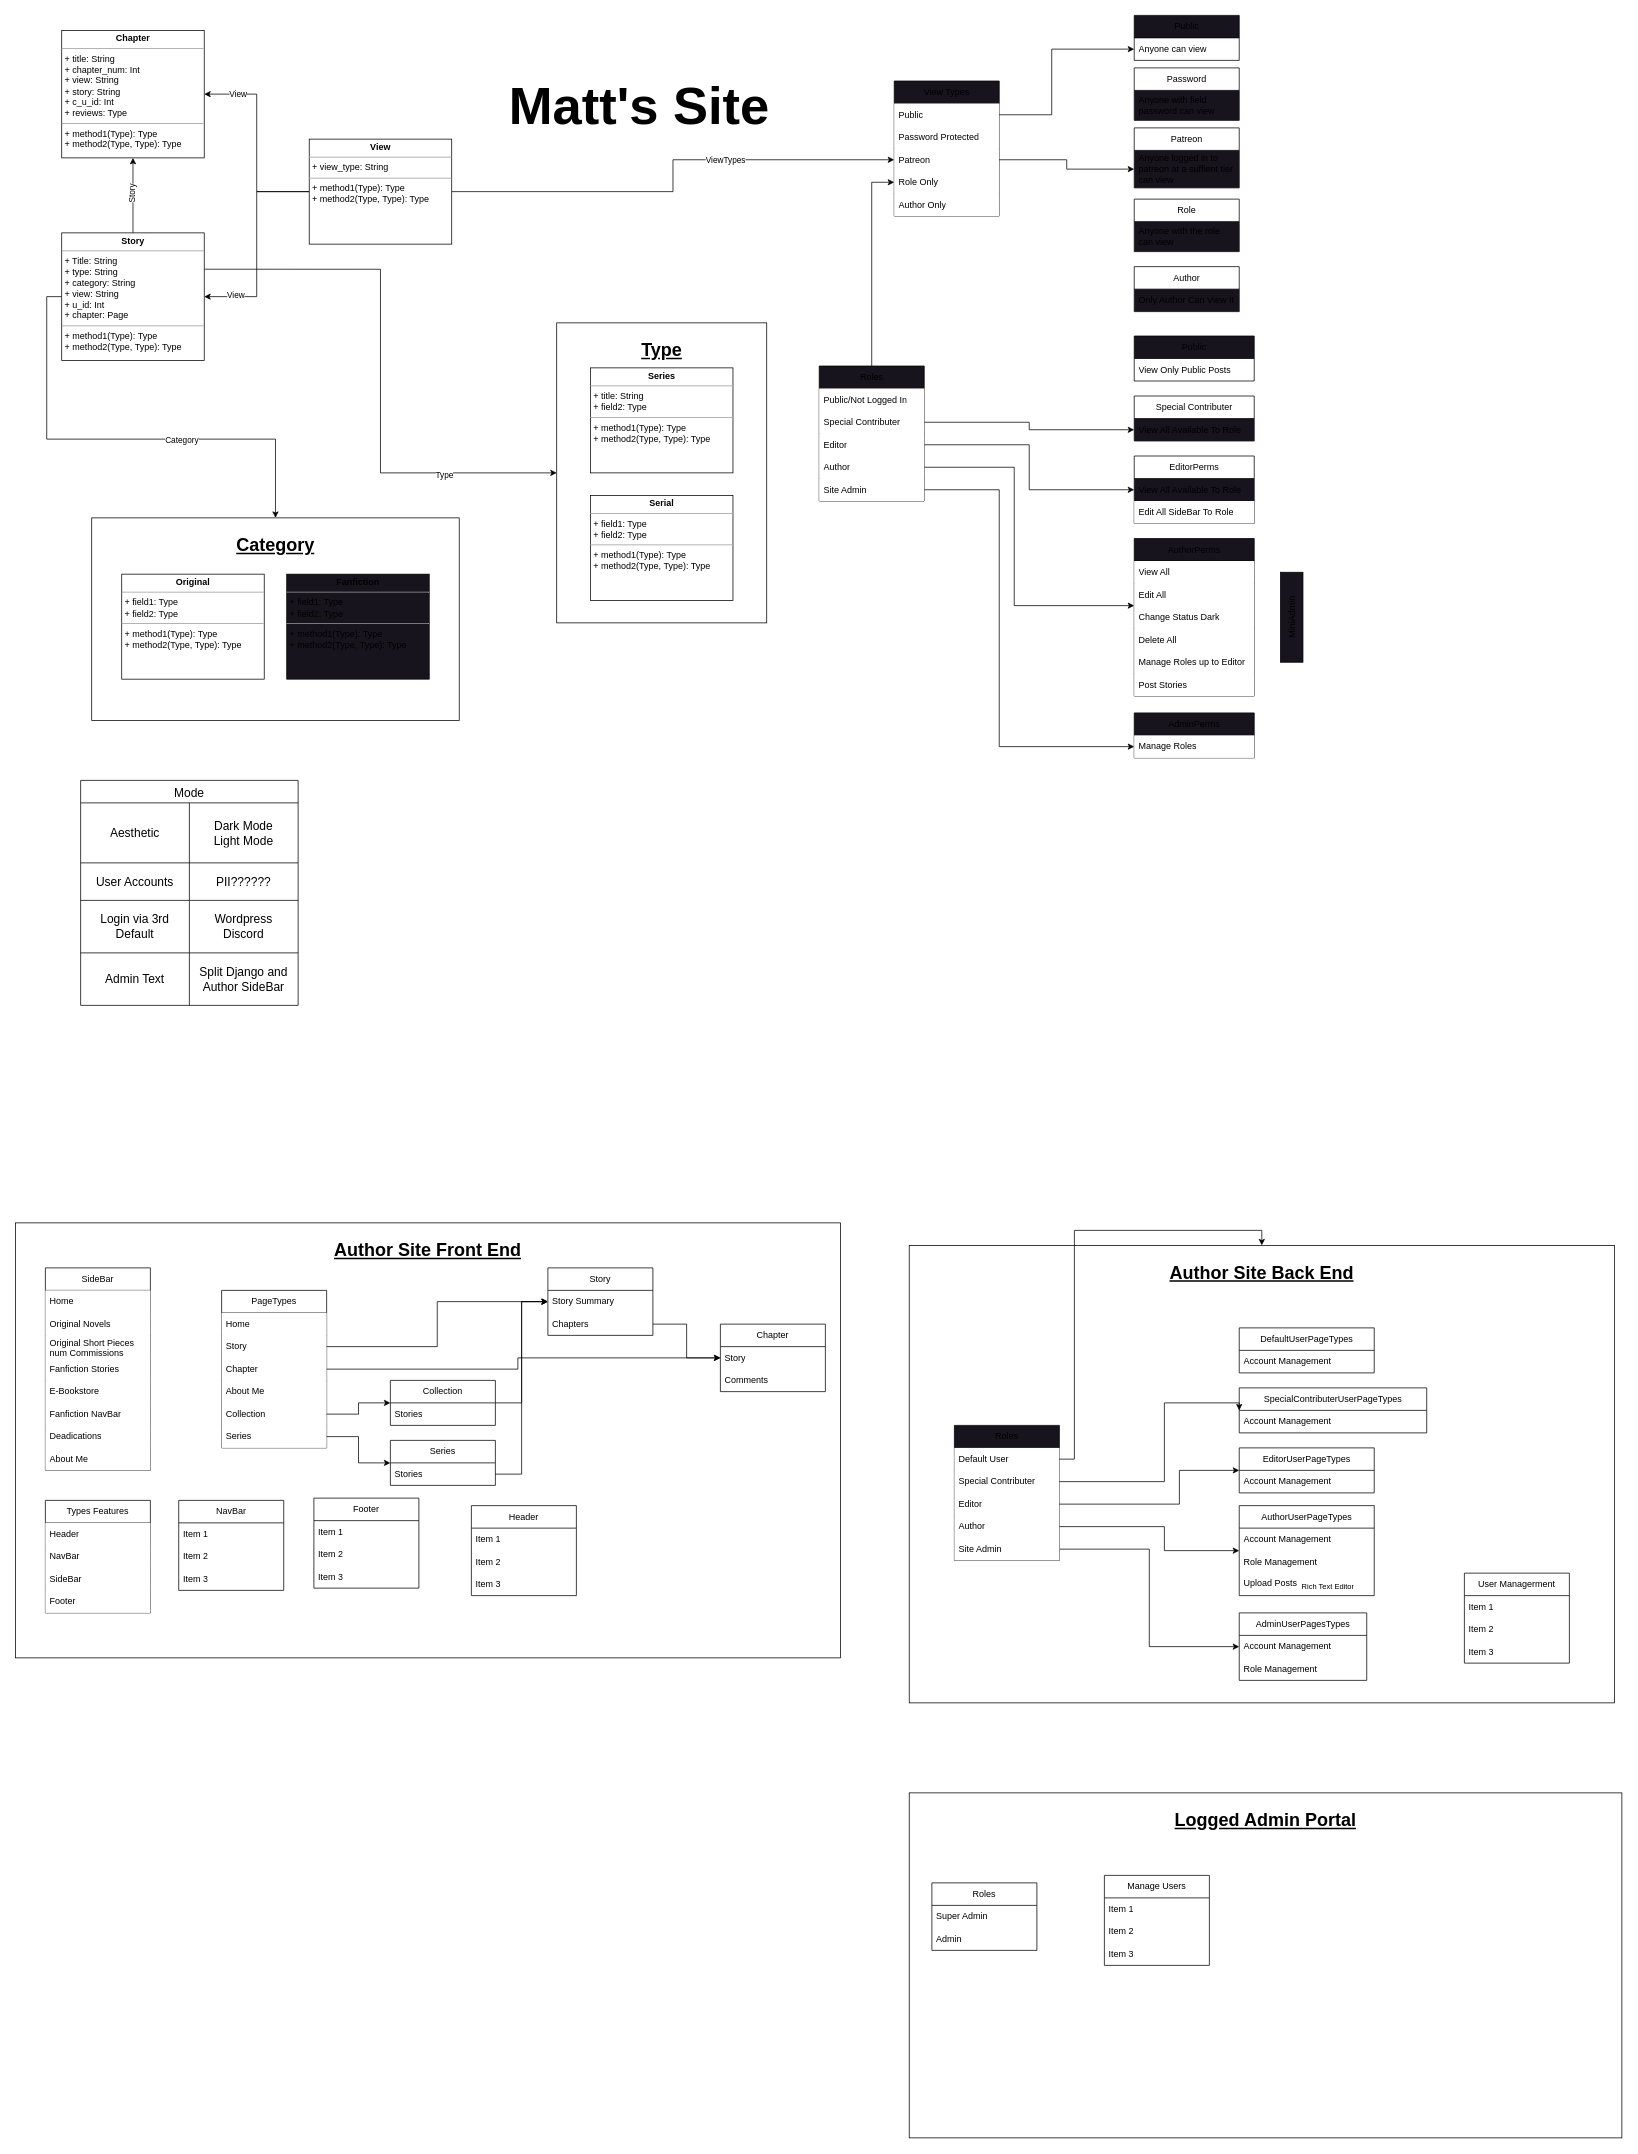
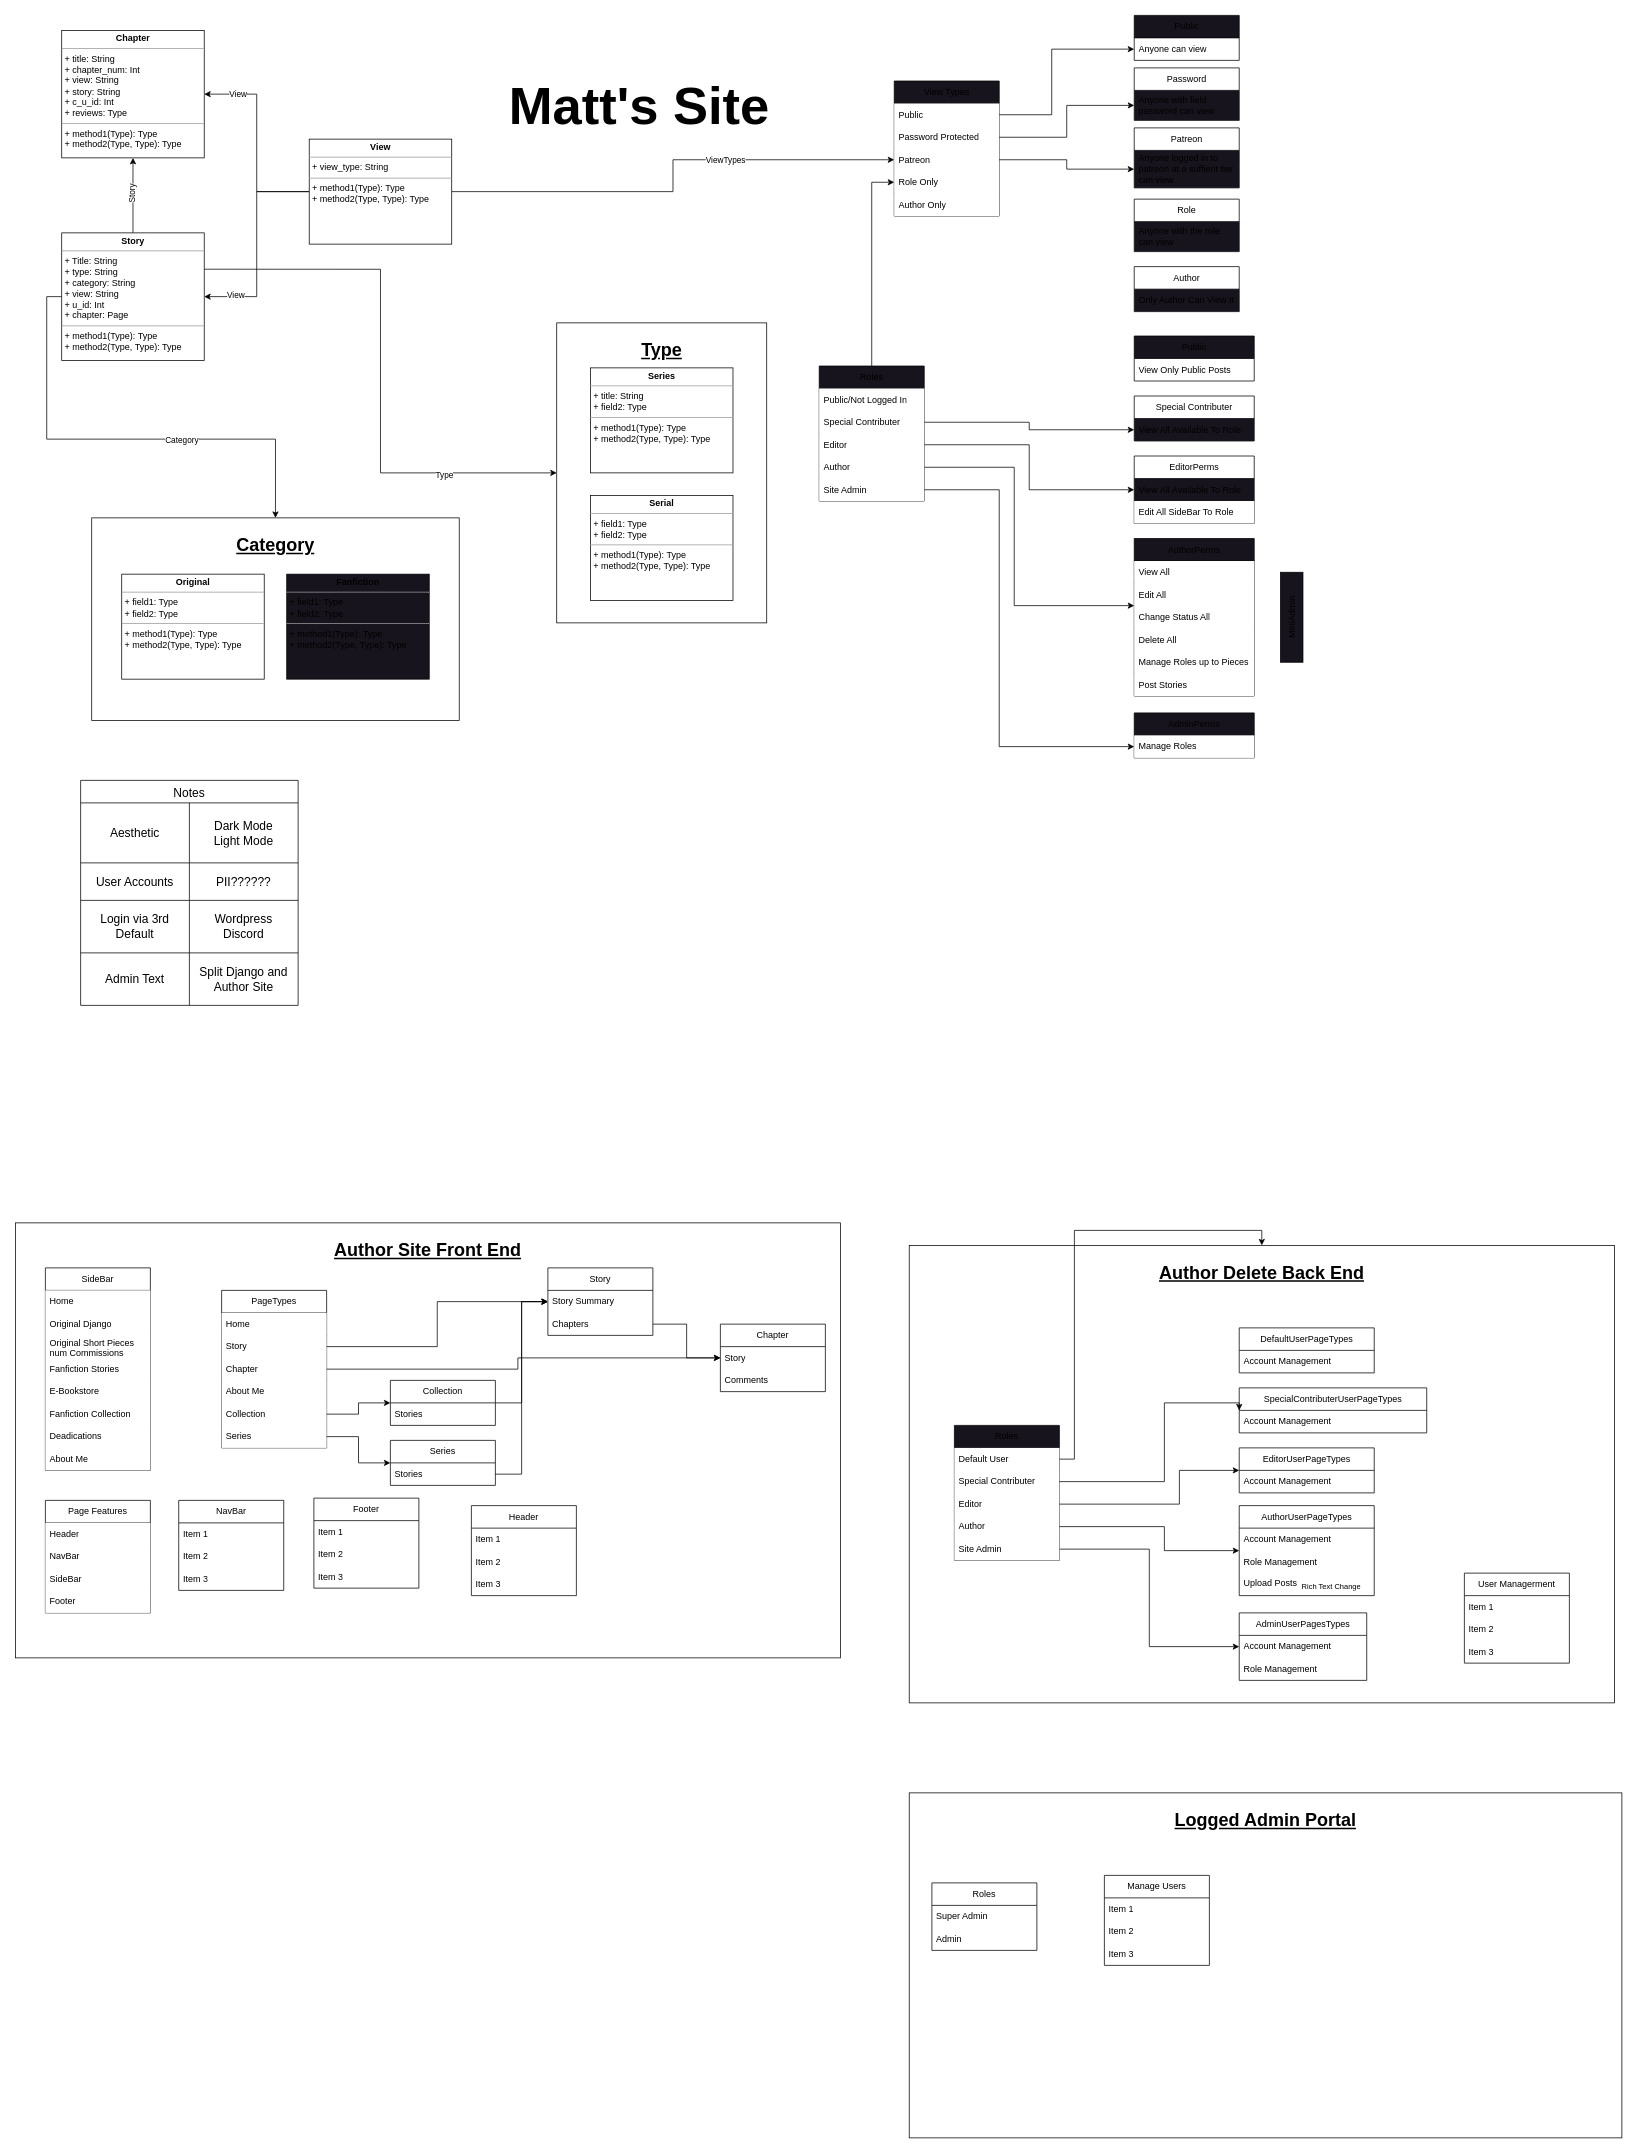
edge "Password Protected" -> "Anyone with field password can view": added
node "Change Status Dark": label "Change Status Dark" -> "Change Status All"
node "Manage Roles up to Editor": label "Manage Roles up to Editor" -> "Manage Roles up to Pieces"
node "Mode": label "Mode" -> "Notes"
node "Split Django and Author SideBar": label "Split Django and Author SideBar" -> "Split Django and Author Site"
node "Author Site Back End": label "Author Site Back End" -> "Author Delete Back End"
node "Original Novels": label "Original Novels" -> "Original Django"
node "Fanfiction NavBar": label "Fanfiction NavBar" -> "Fanfiction Collection"
node "Types Features": label "Types Features" -> "Page Features"
node "Upload Posts Rich Text Editor": label "Upload Posts Rich Text Editor" -> "Upload Posts Rich Text Change"
